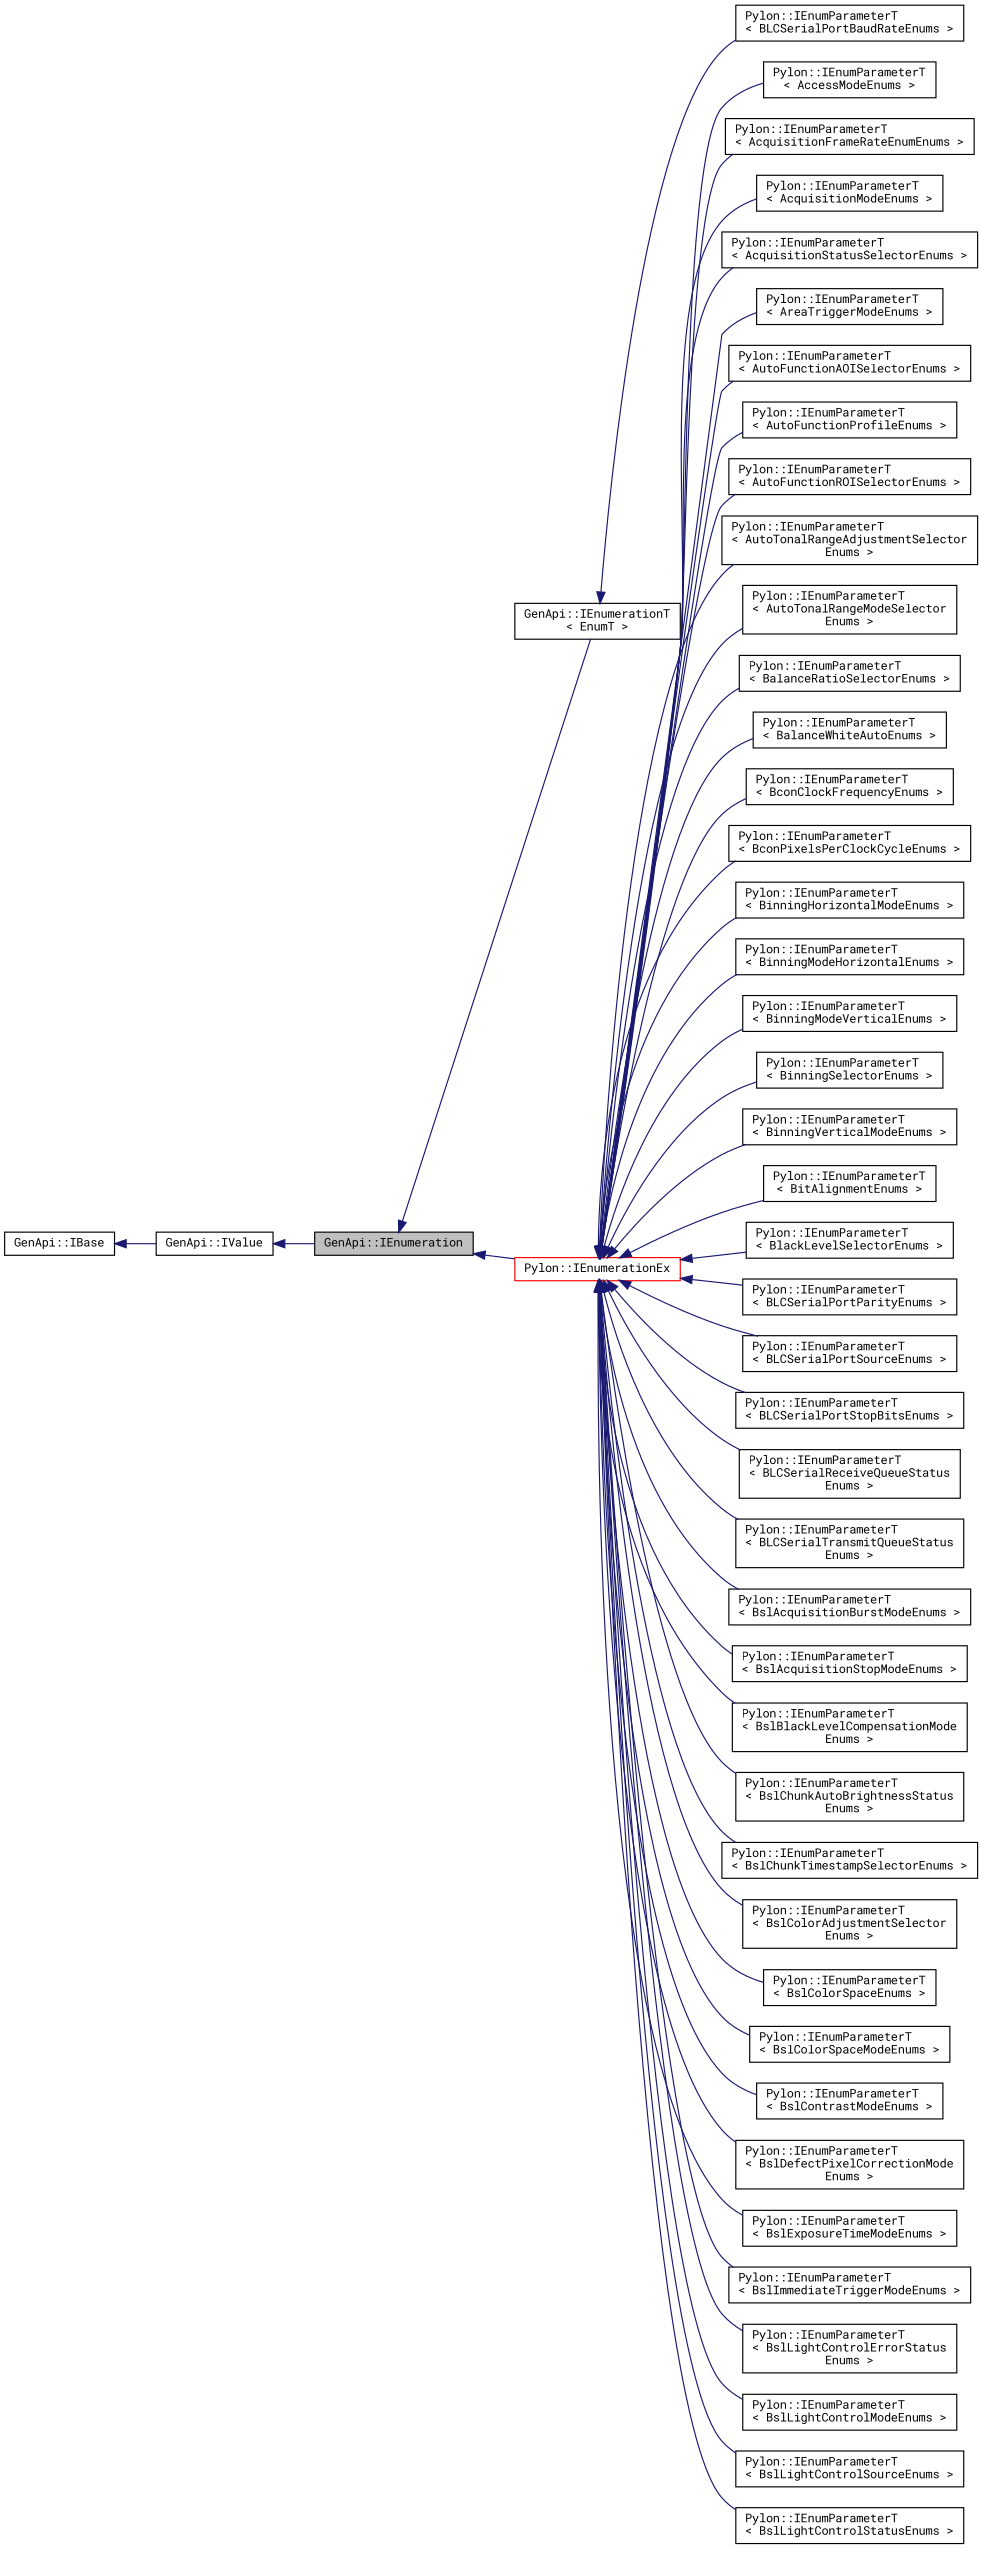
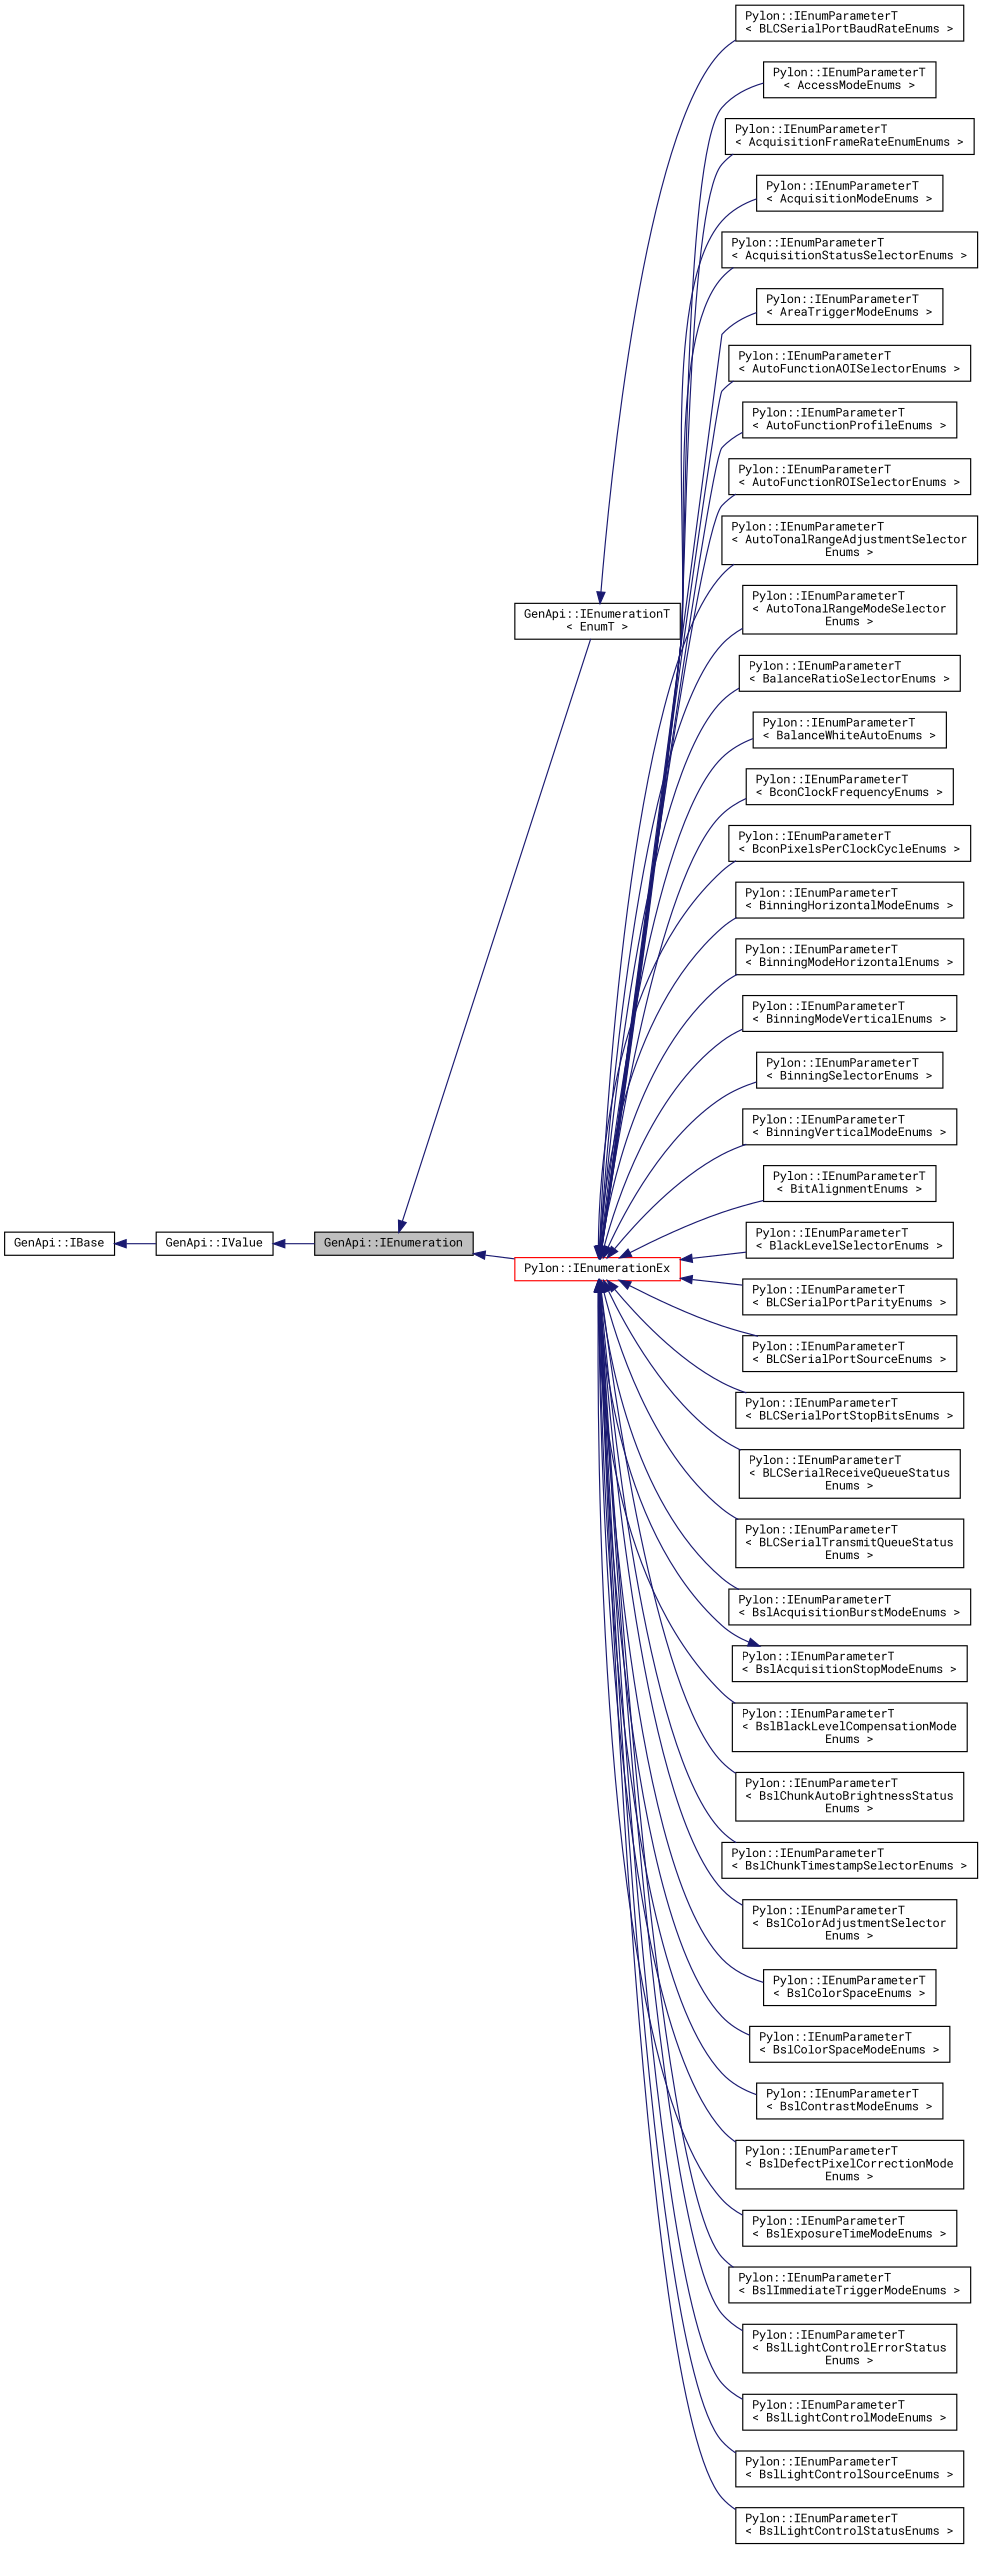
edge "Pylon::IEnumParameterT < BslAcquisitionStopModeEnums >" -> "Pylon::IEnumerationEx": reversed
